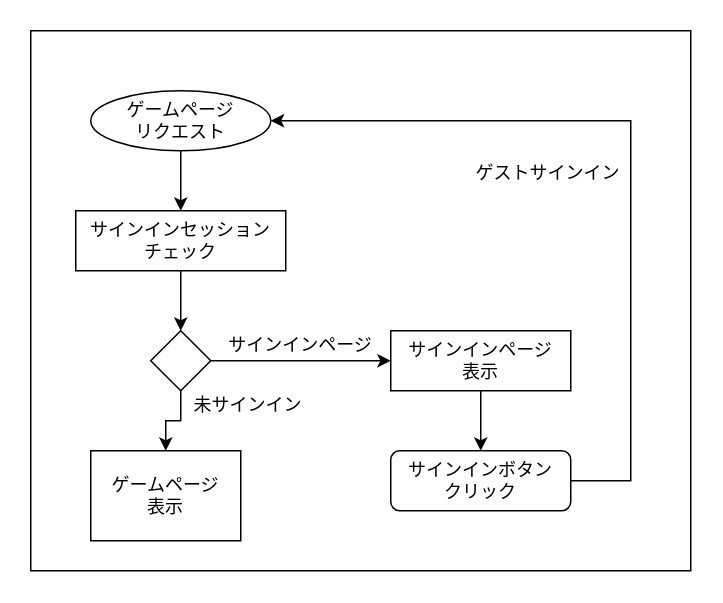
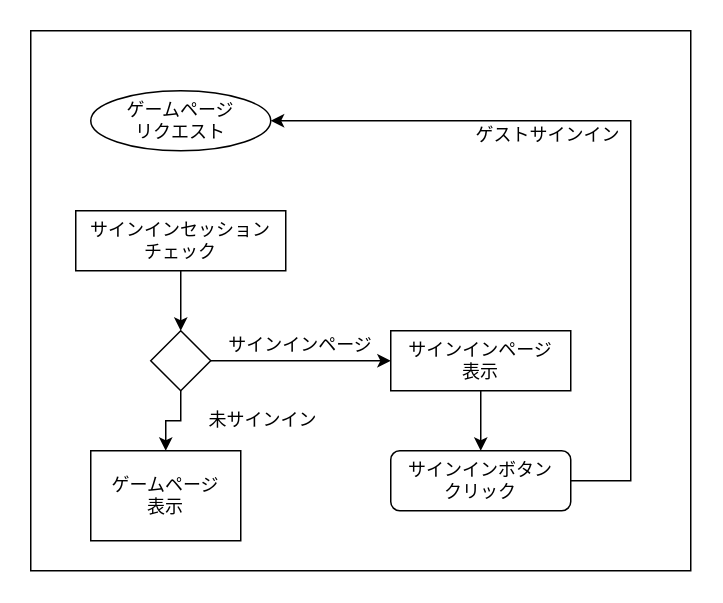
node "ゲストサインイン": moved (548, 173) -> (548, 136)
edge "ゲームページ リクエスト" -> "サインインセッション チェック": removed
node "未サインイン": moved (248, 406) -> (263, 421)
